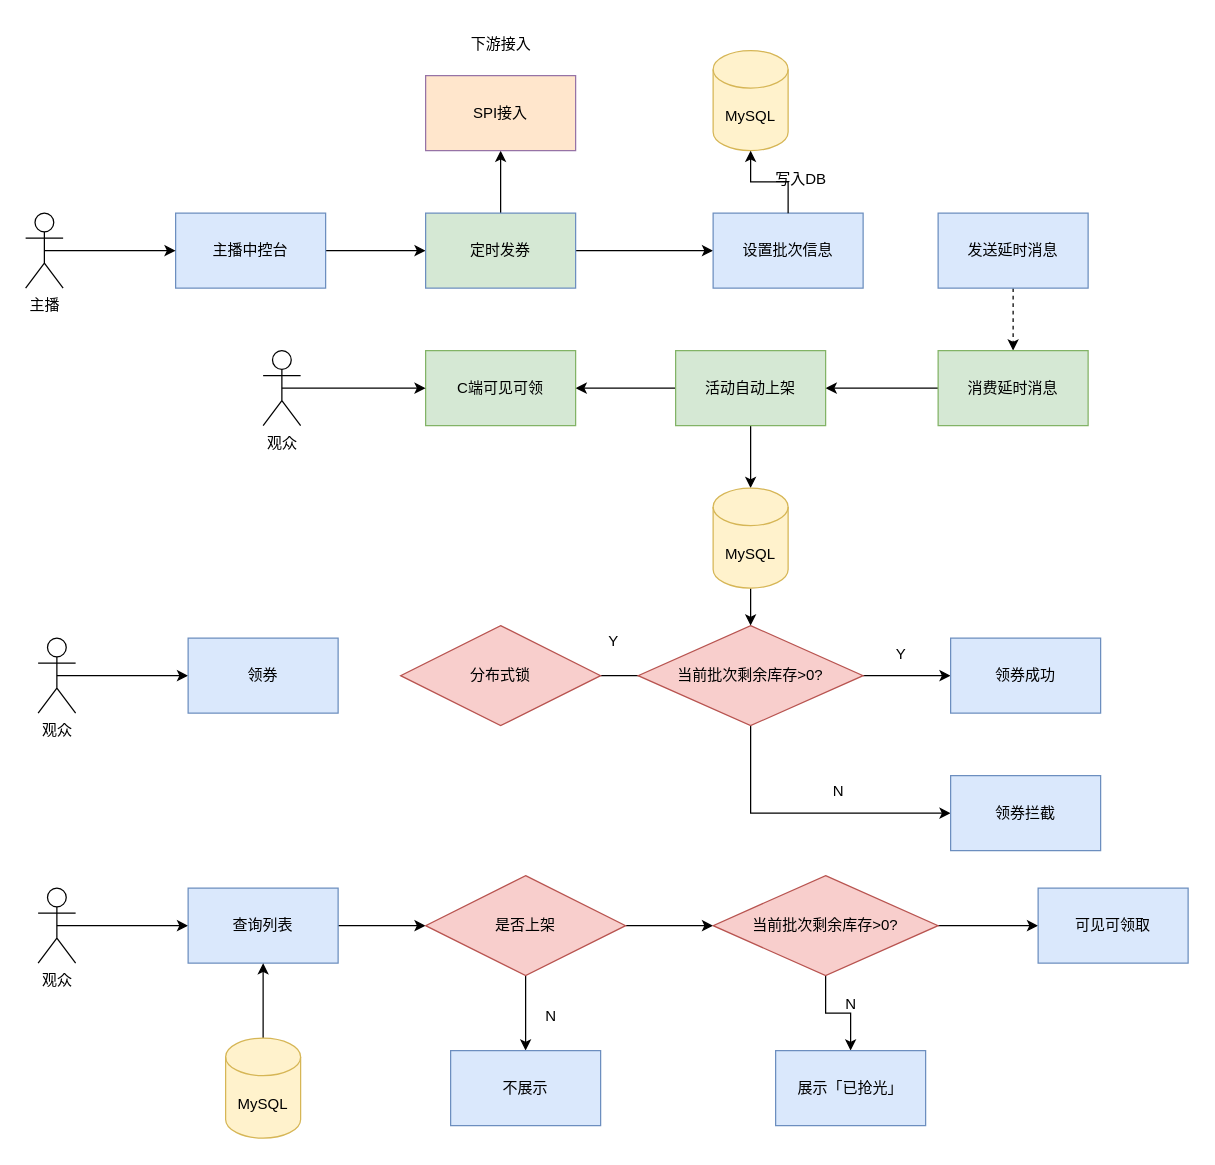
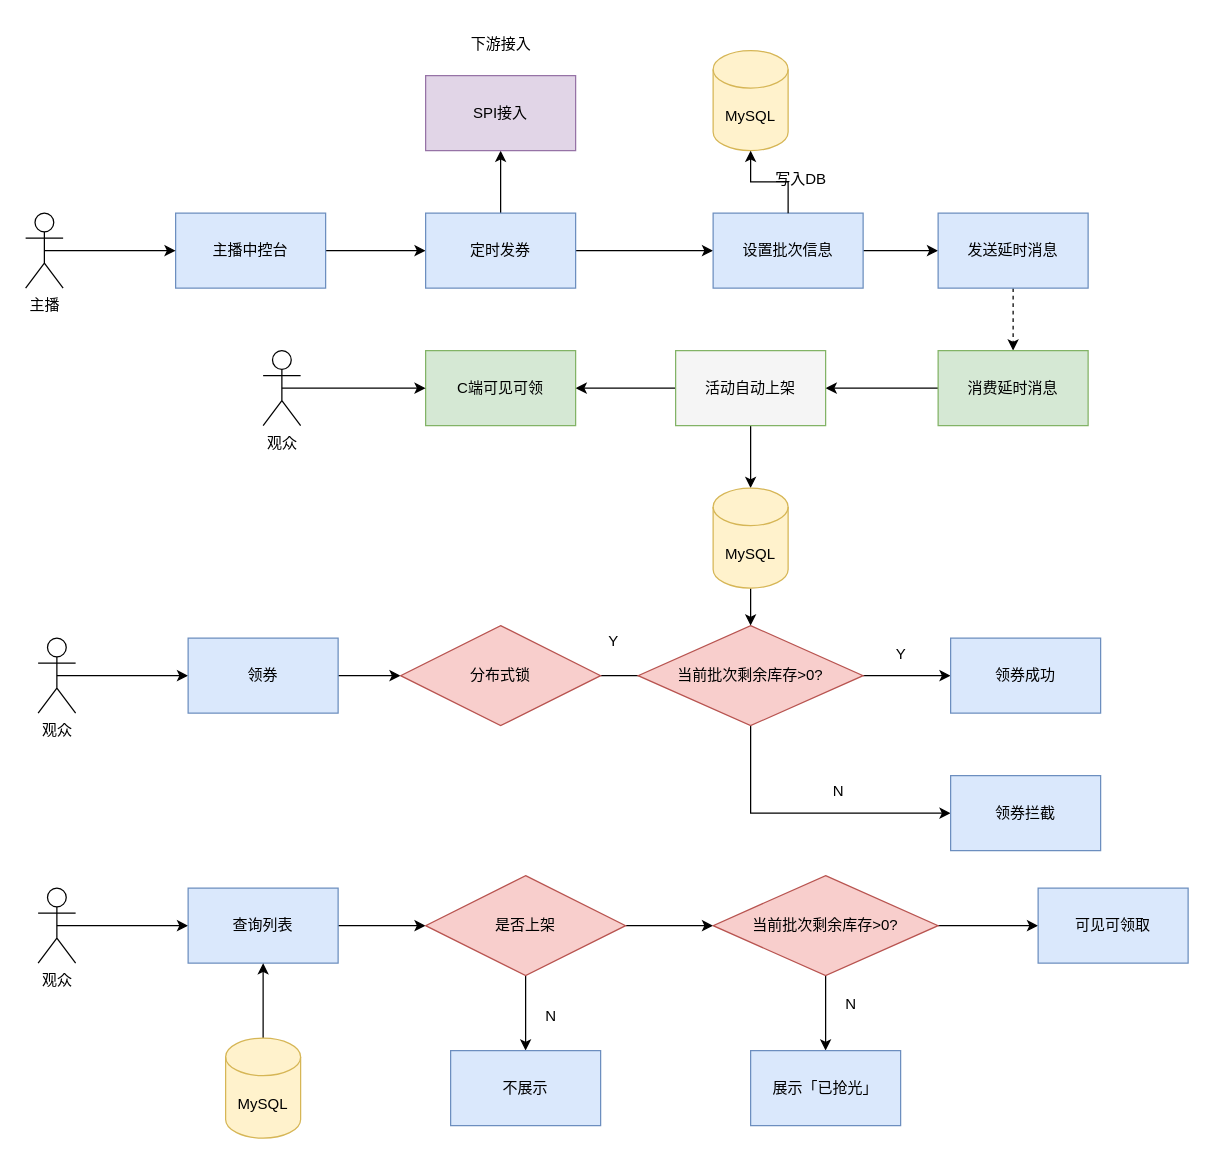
node "SPI接入": fillcolor #ffe6cc -> #e1d5e7
node "定时发券": fillcolor #d5e8d4 -> #dae8fc
edge "设置批次信息" -> "发送延时消息": added
node "活动自动上架": fillcolor #d5e8d4 -> #f5f5f5
edge "领券" -> "分布式锁": added
node "展示「已抢光」": moved (851, 1088) -> (826, 1088)
